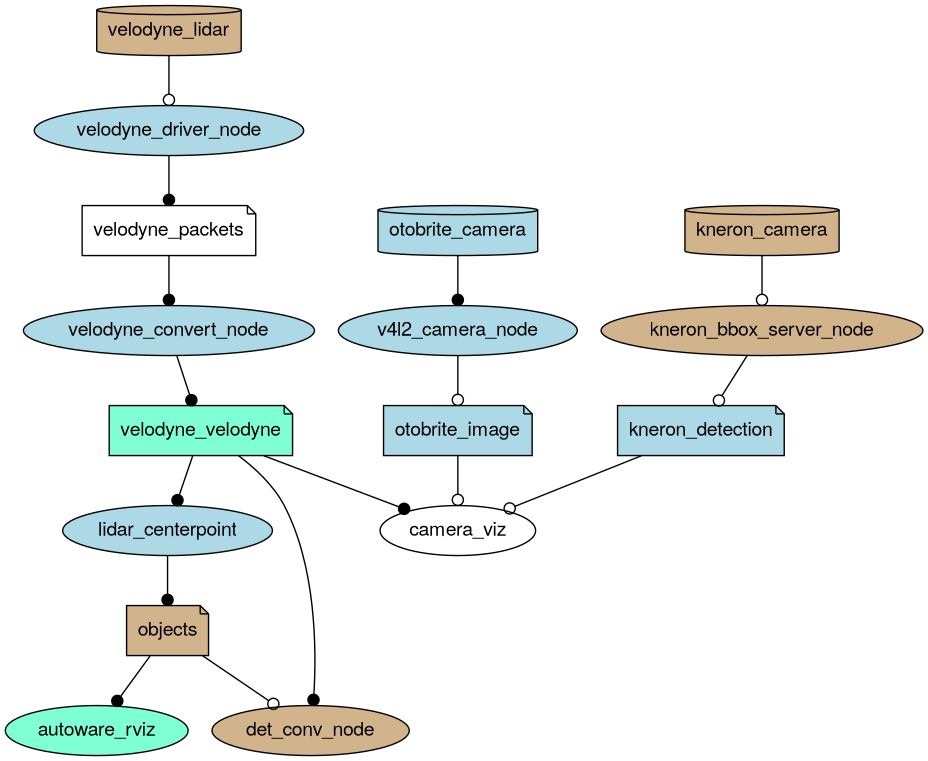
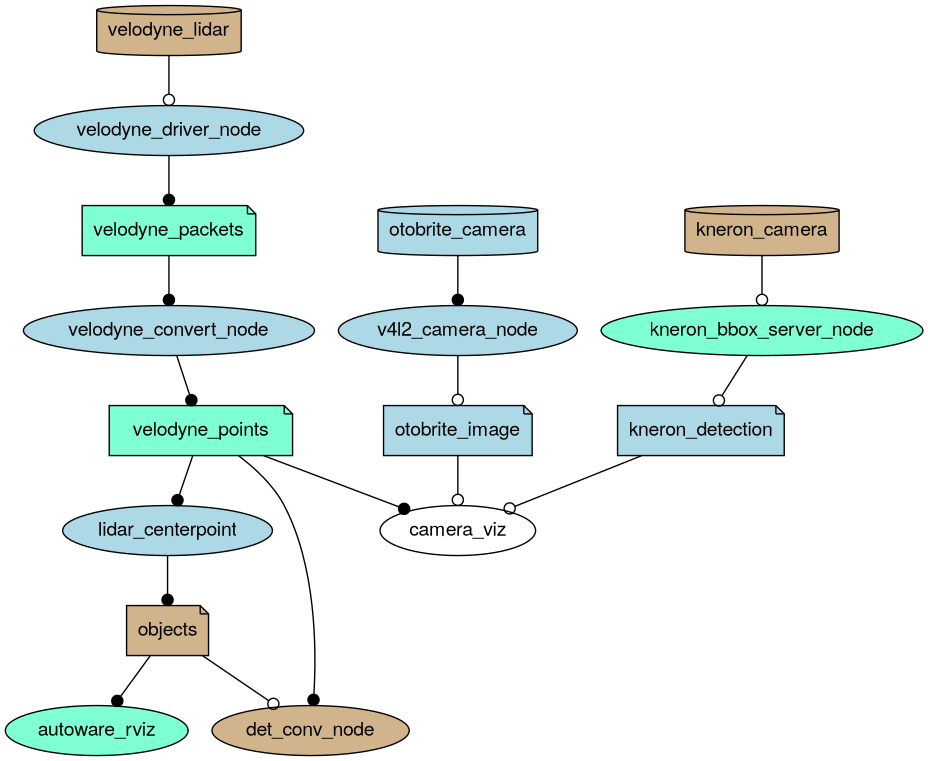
node "velodyne_packets": fillcolor white -> aquamarine
node "kneron_bbox_server_node": fillcolor tan -> aquamarine
node "velodyne_velodyne": label "velodyne_velodyne" -> "velodyne_points"
